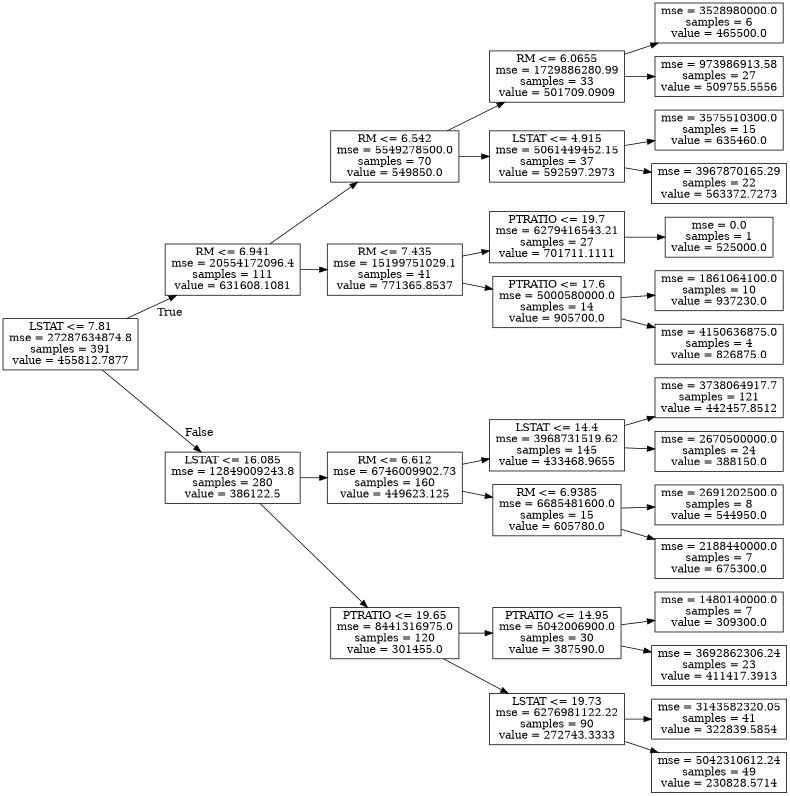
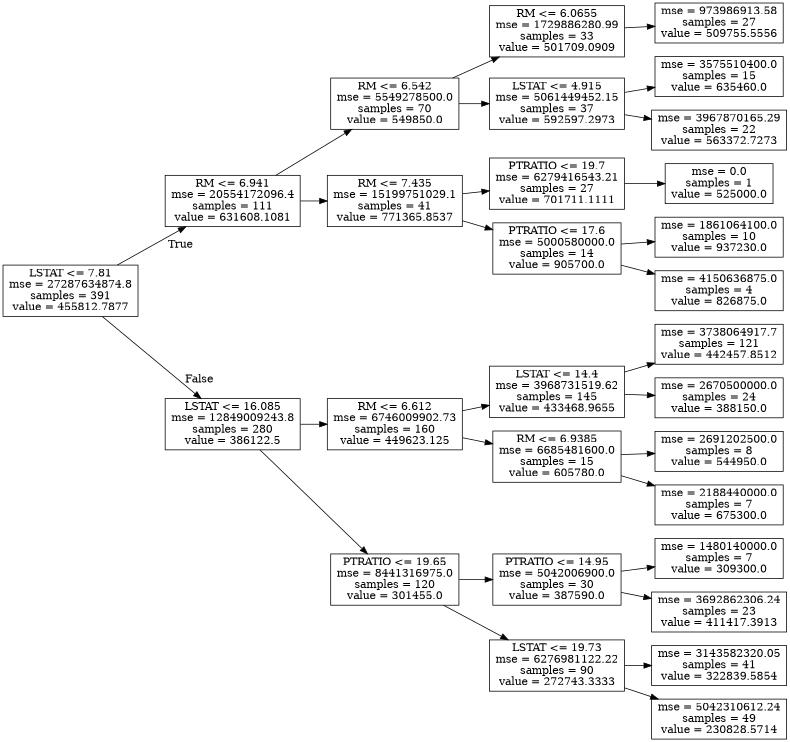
node "mse = 3528980000.0 samples = 6 value = 465500.0": removed
node "mse = 3575510300.0 samples = 15 value = 635460.0": label "mse = 3575510300.0 samples = 15 value = 635460.0" -> "mse = 3575510400.0 samples = 15 value = 635460.0"
